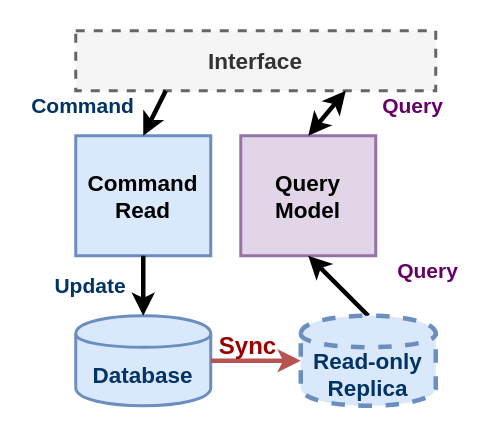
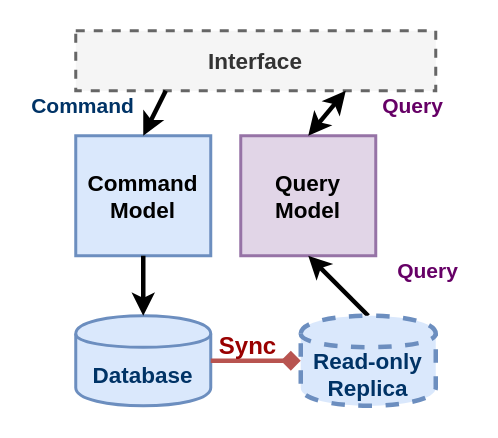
node "Command Read": label "Command Read" -> "Command Model"
node "Update": removed
edge "Database" -> "Read-only Replica": arrowhead classic -> diamond
